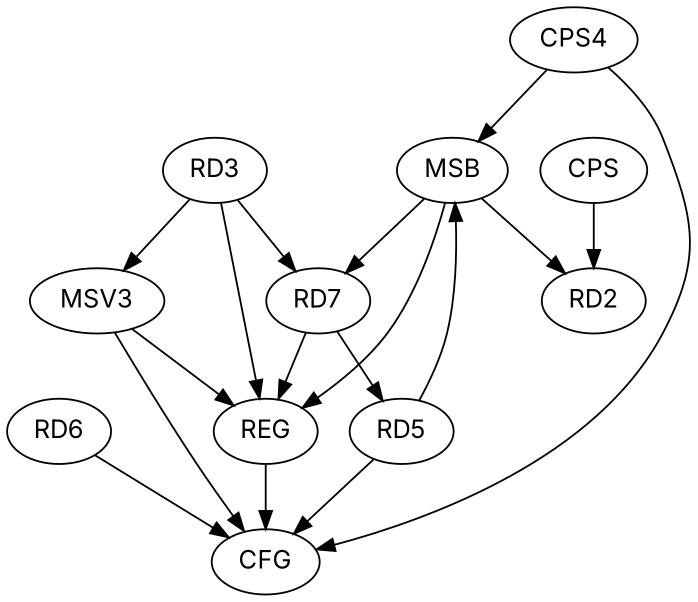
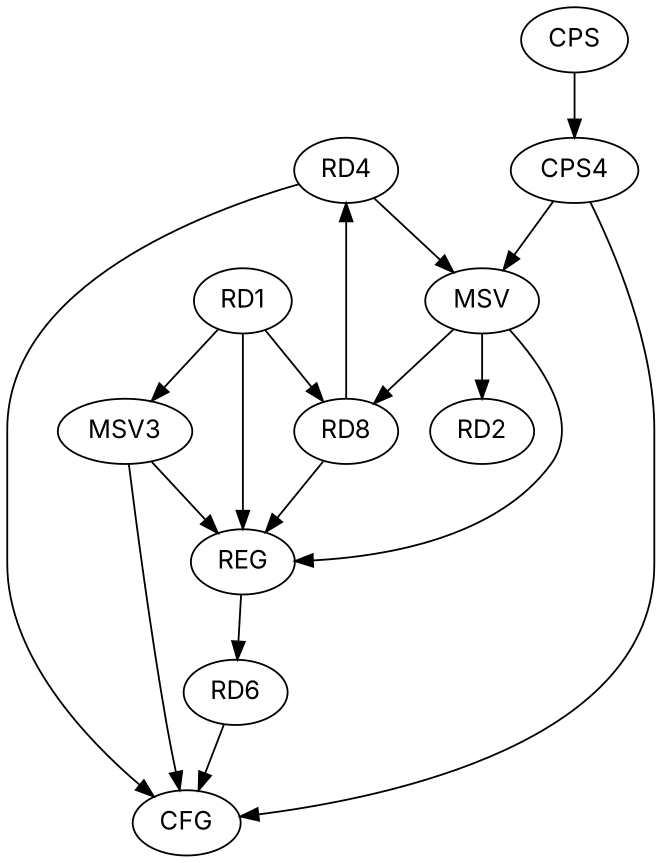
node "RD3": label "RD3" -> "RD1"
node "MSB": label "MSB" -> "MSV"
edge "CPS" -> "RD2": now "CPS" -> "CPS4"
node "RD7": label "RD7" -> "RD8"
node "RD5": label "RD5" -> "RD4"
edge "REG" -> "CFG": now "REG" -> "RD6"
